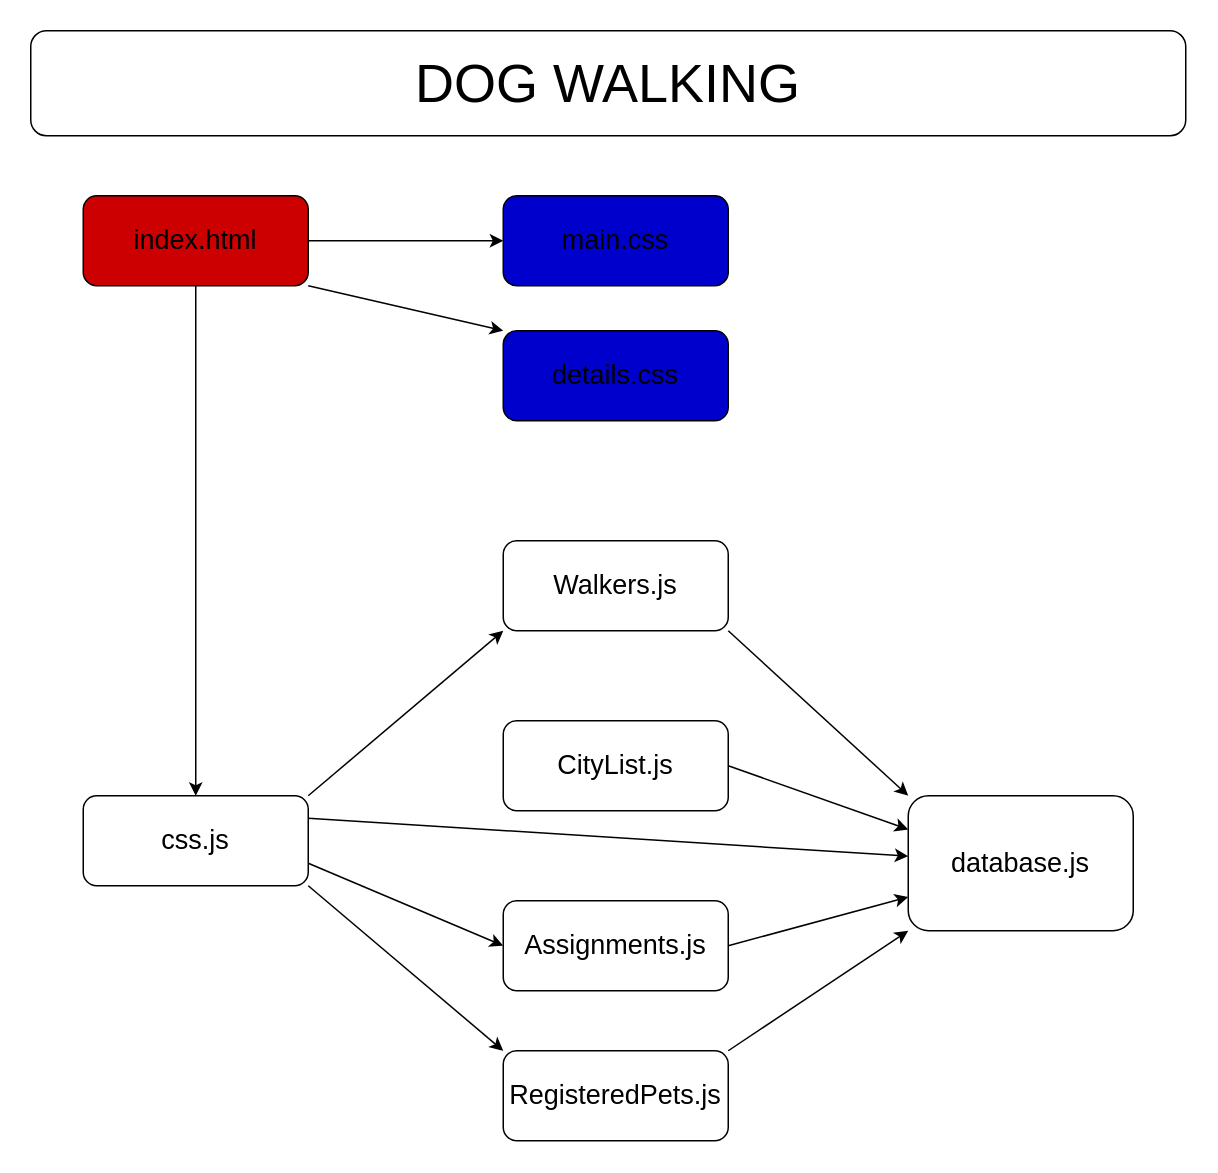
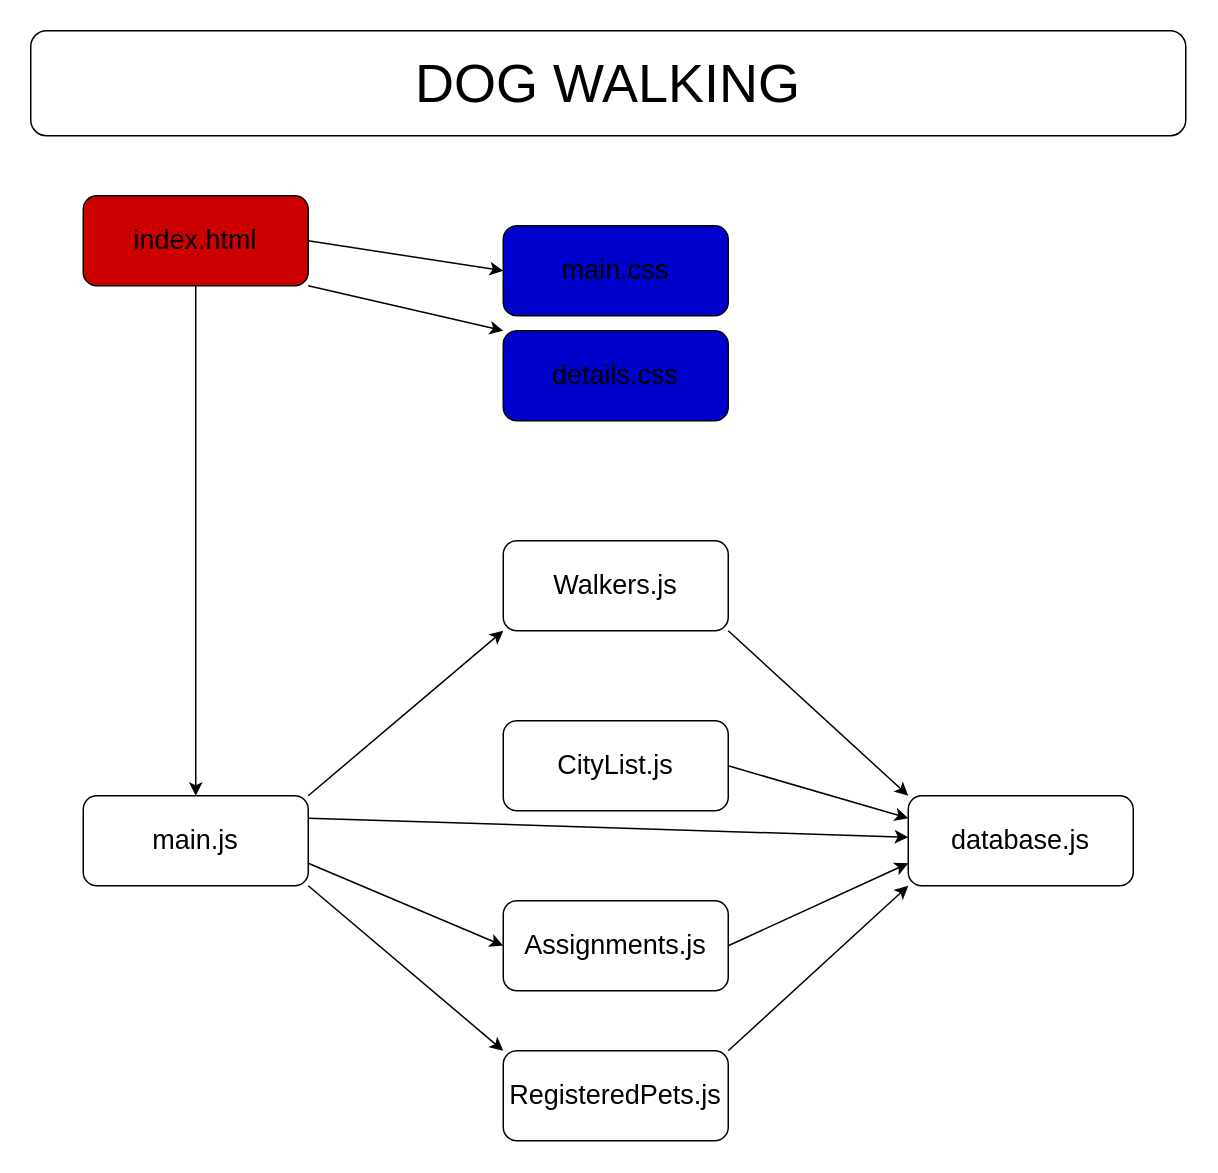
node "main.css": moved (616, 241) -> (616, 271)
node "css.js": label "css.js" -> "main.js"
node "database.js": size 225x135 -> 225x90
